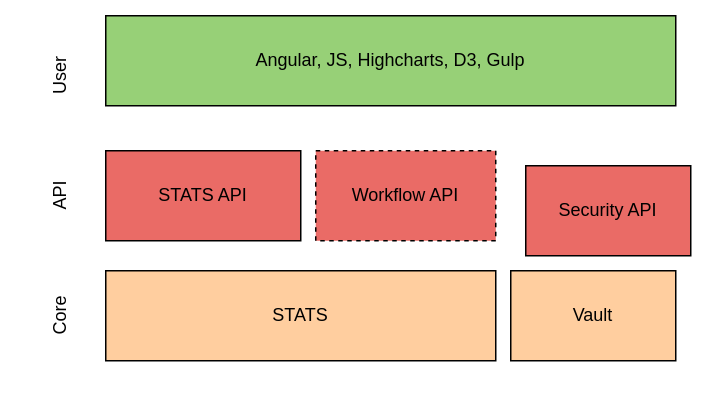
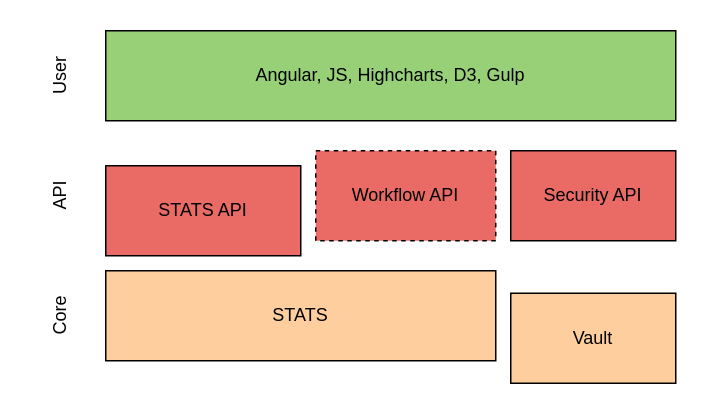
node "Angular, JS, Highcharts, D3, Gulp": moved (391, 61) -> (391, 76)
node "STATS API": moved (203, 196) -> (203, 211)
node "Security API": moved (608, 211) -> (593, 196)
node "Vault": moved (593, 316) -> (593, 338)
